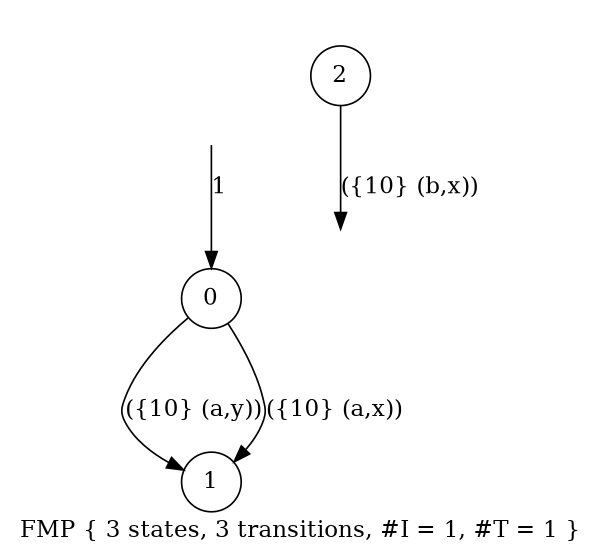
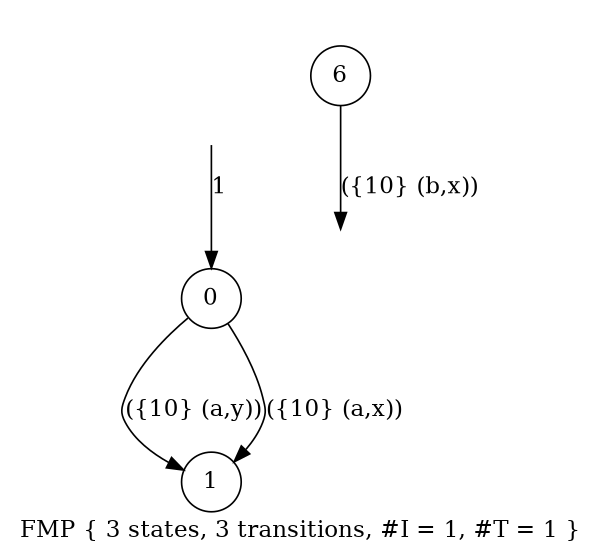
node "2": label "2" -> "6"
